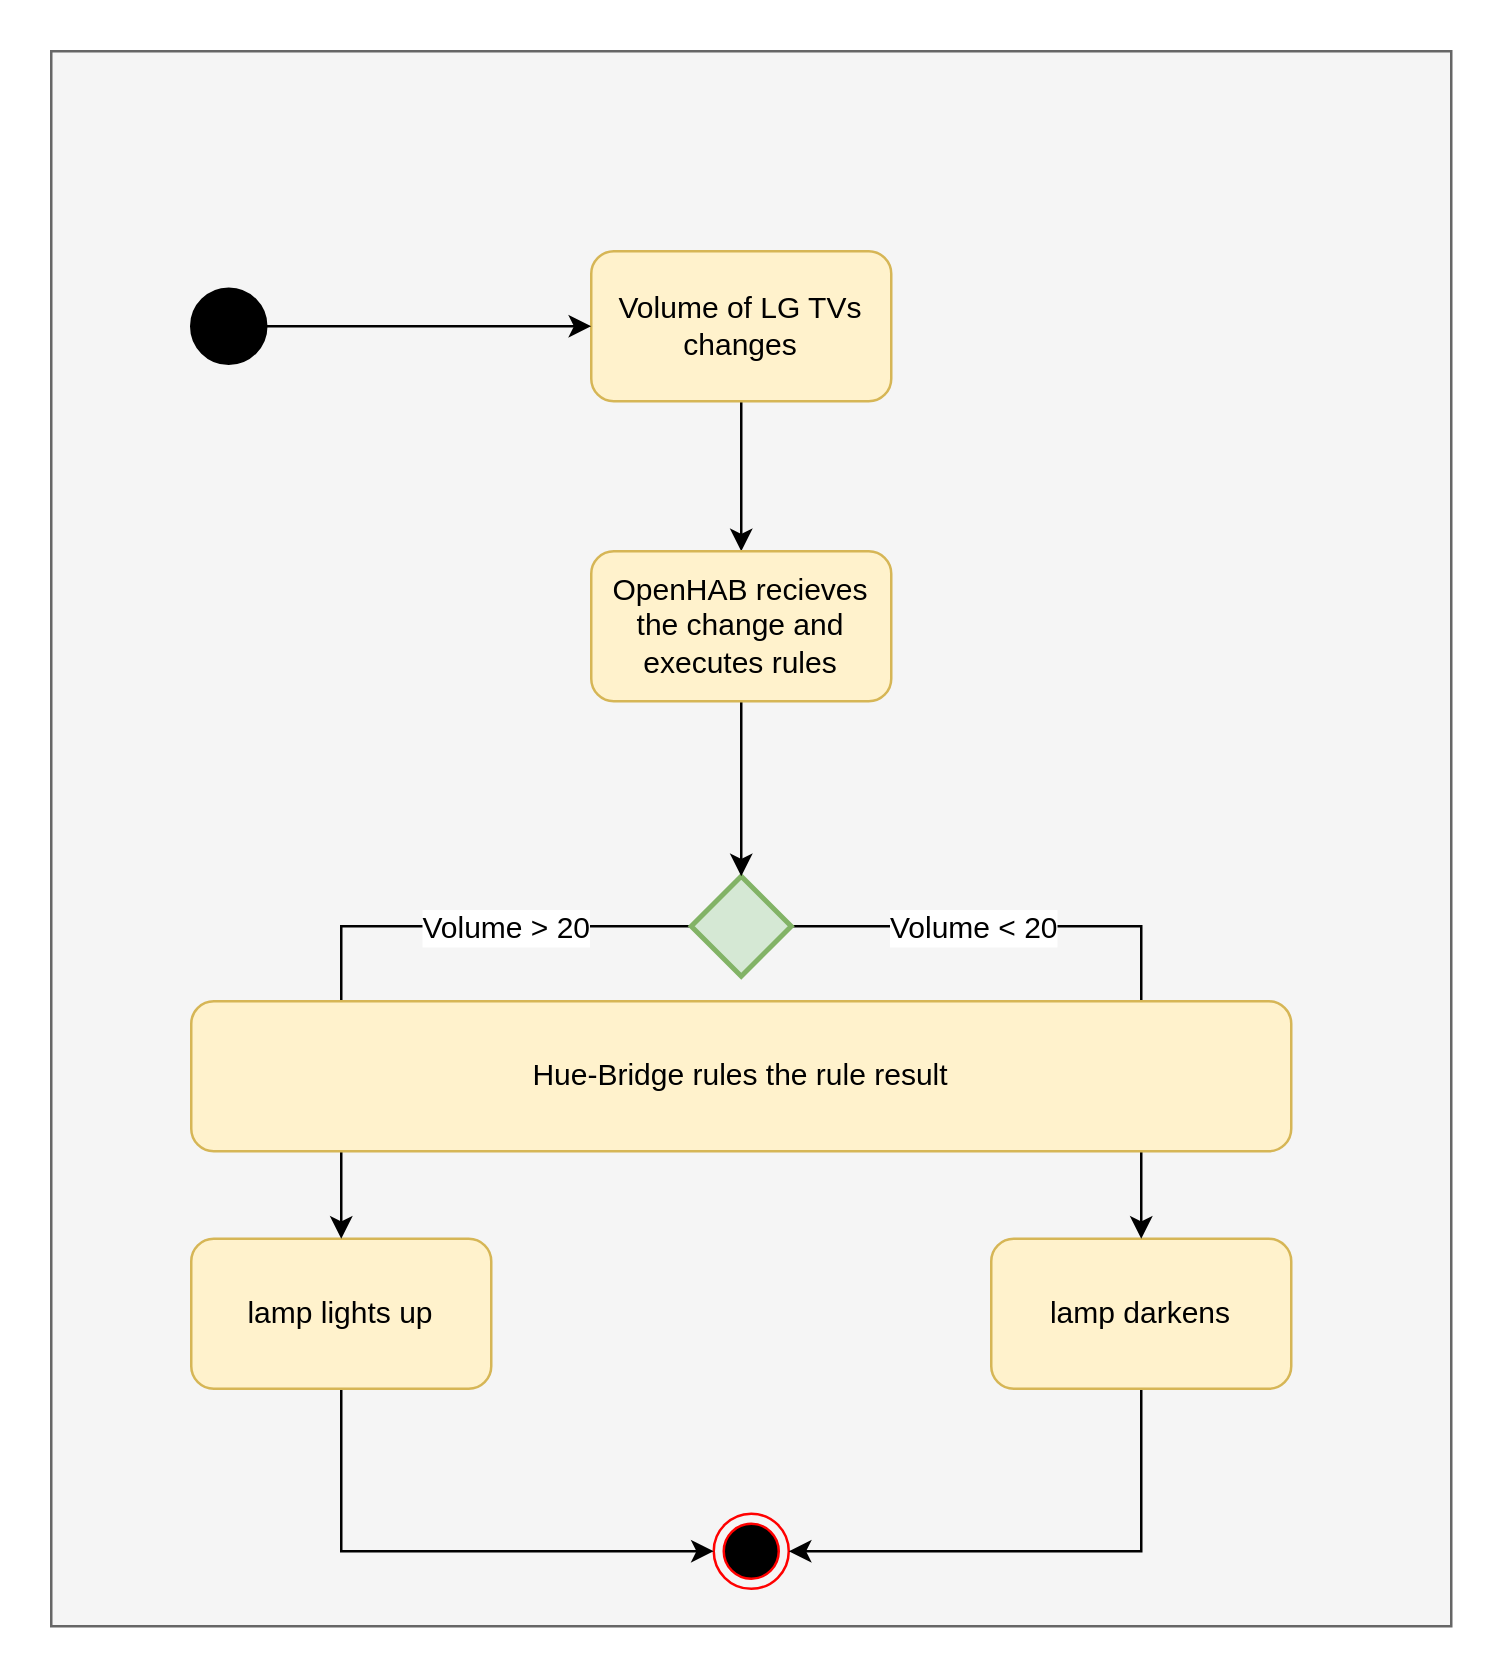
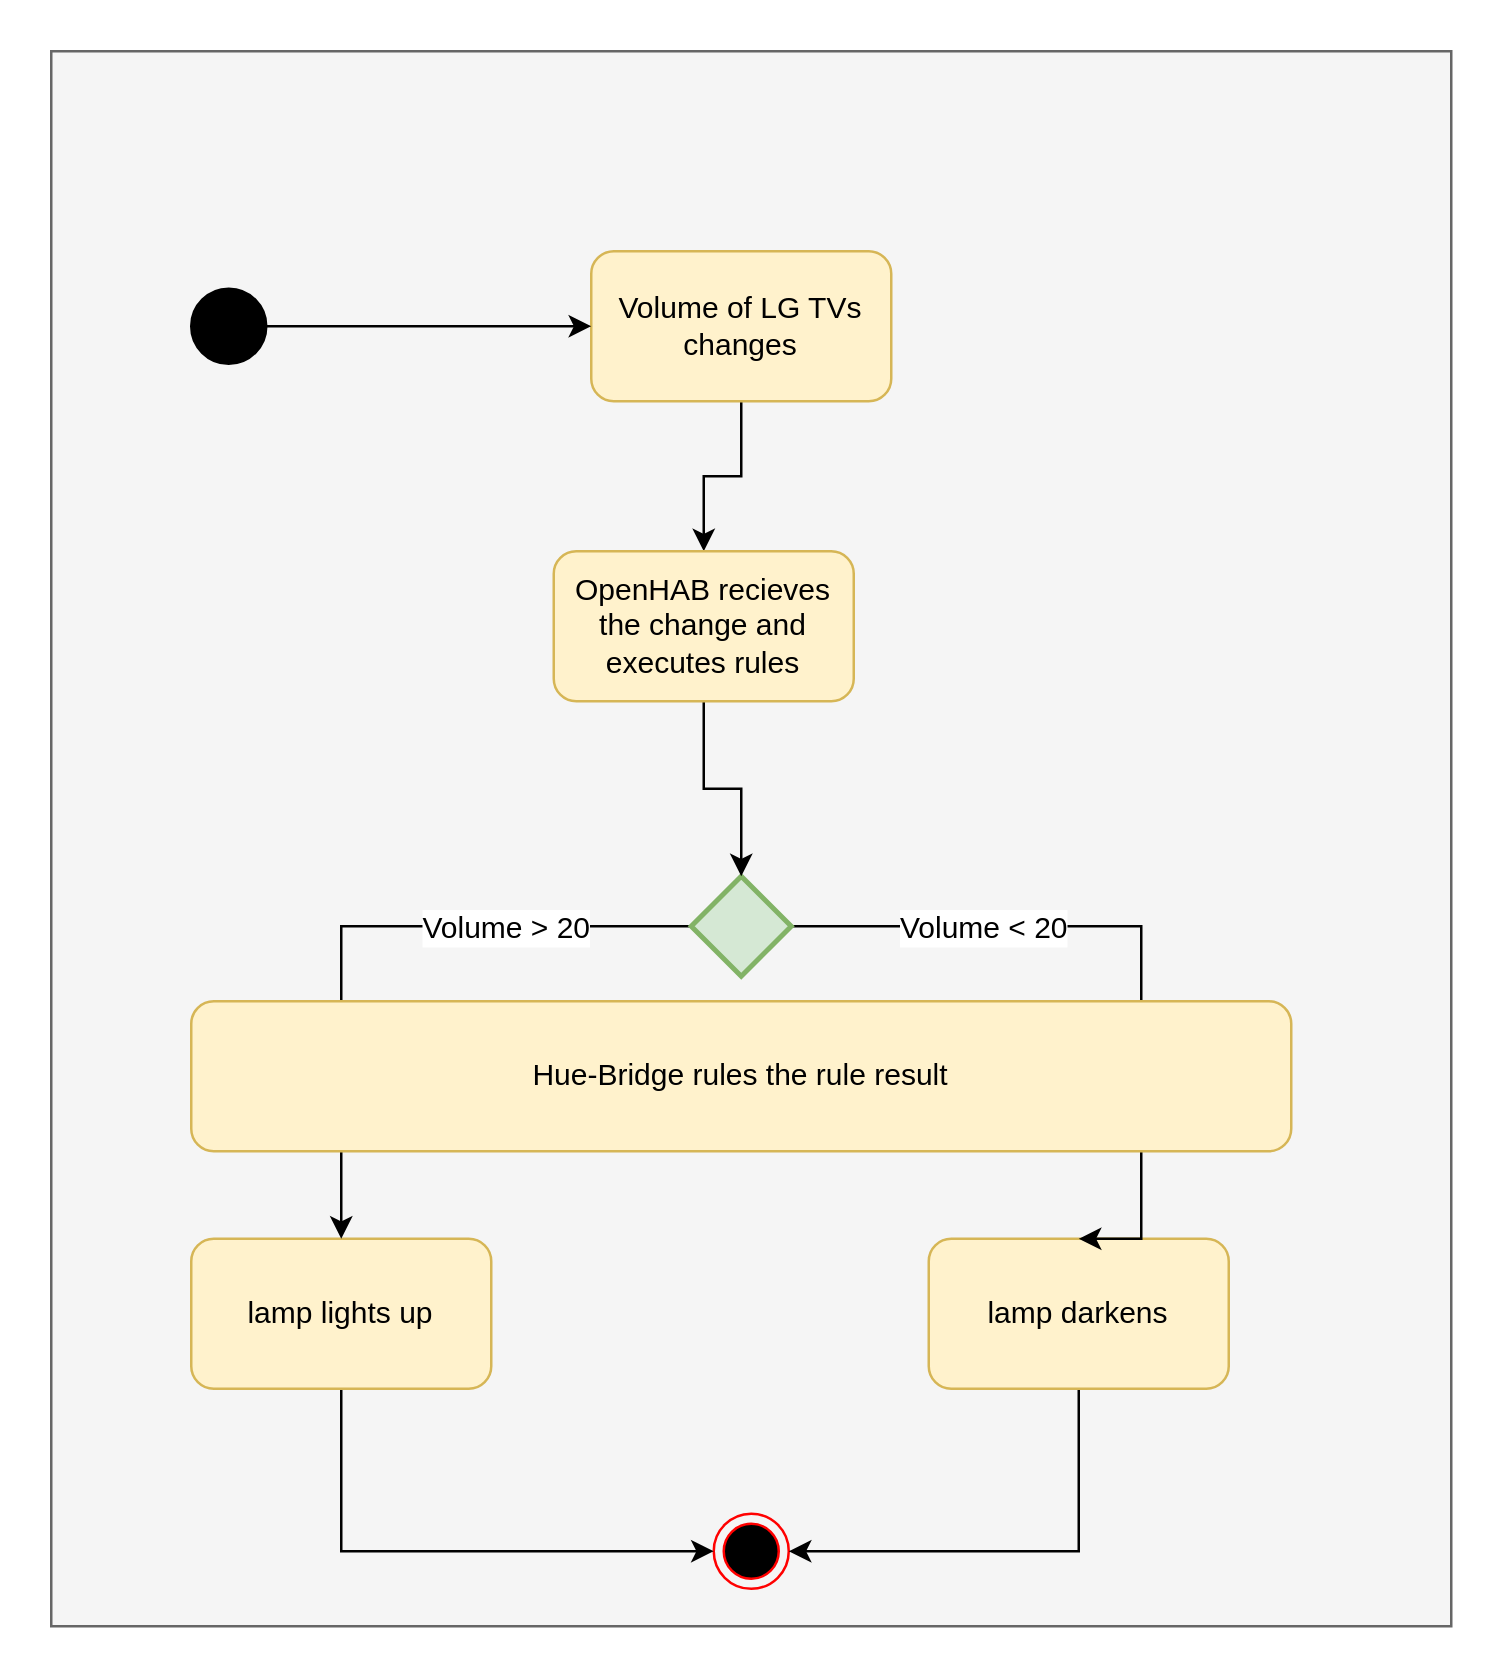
node "OpenHAB recieves the change and executes rules": moved (741, 626) -> (704, 626)
node "lamp darkens": moved (1141, 1314) -> (1079, 1314)
